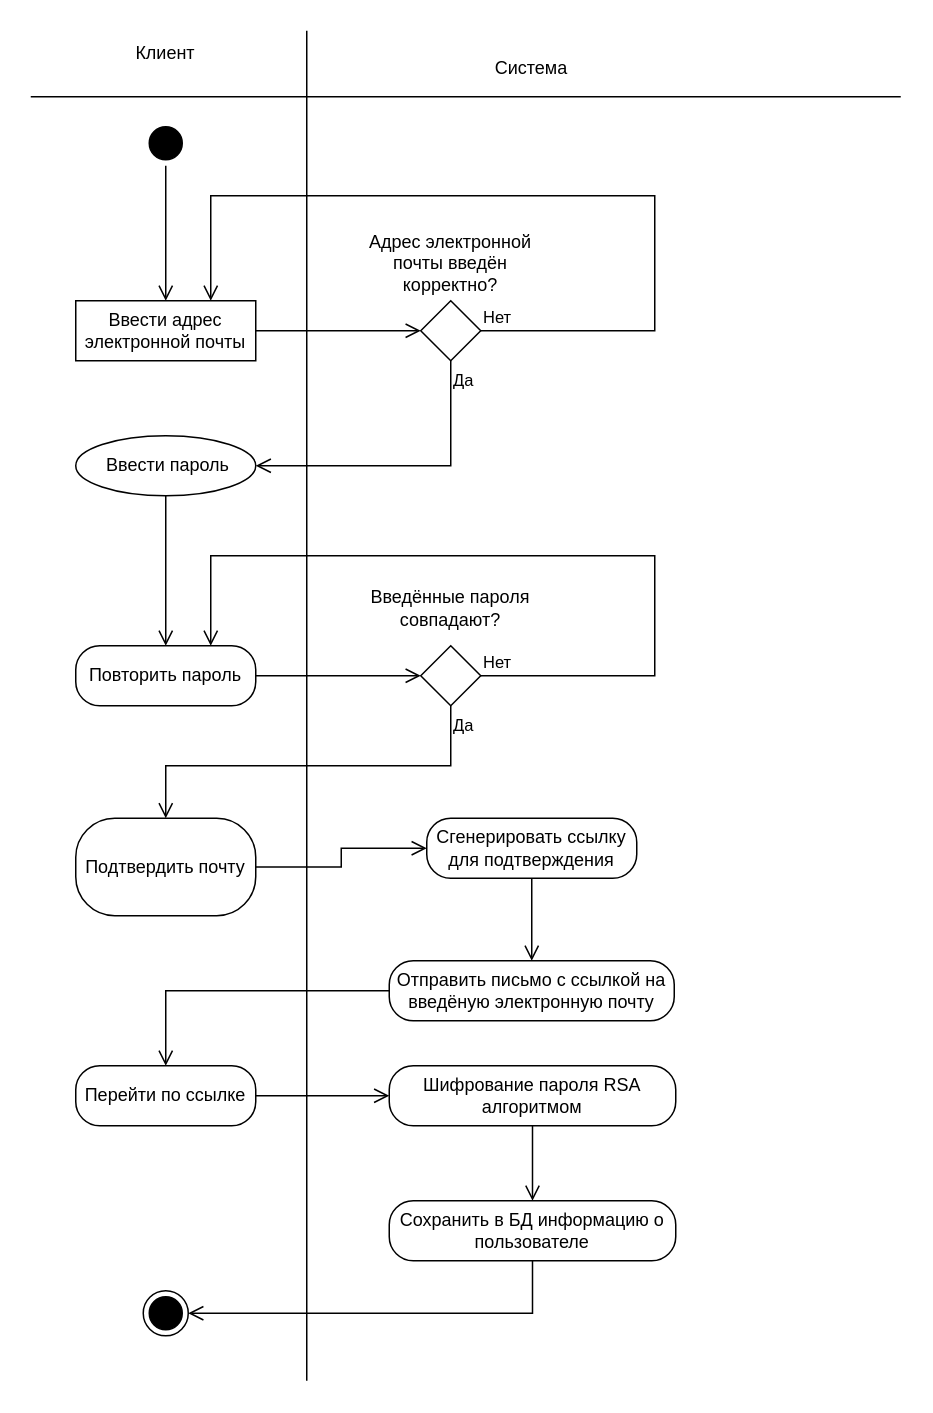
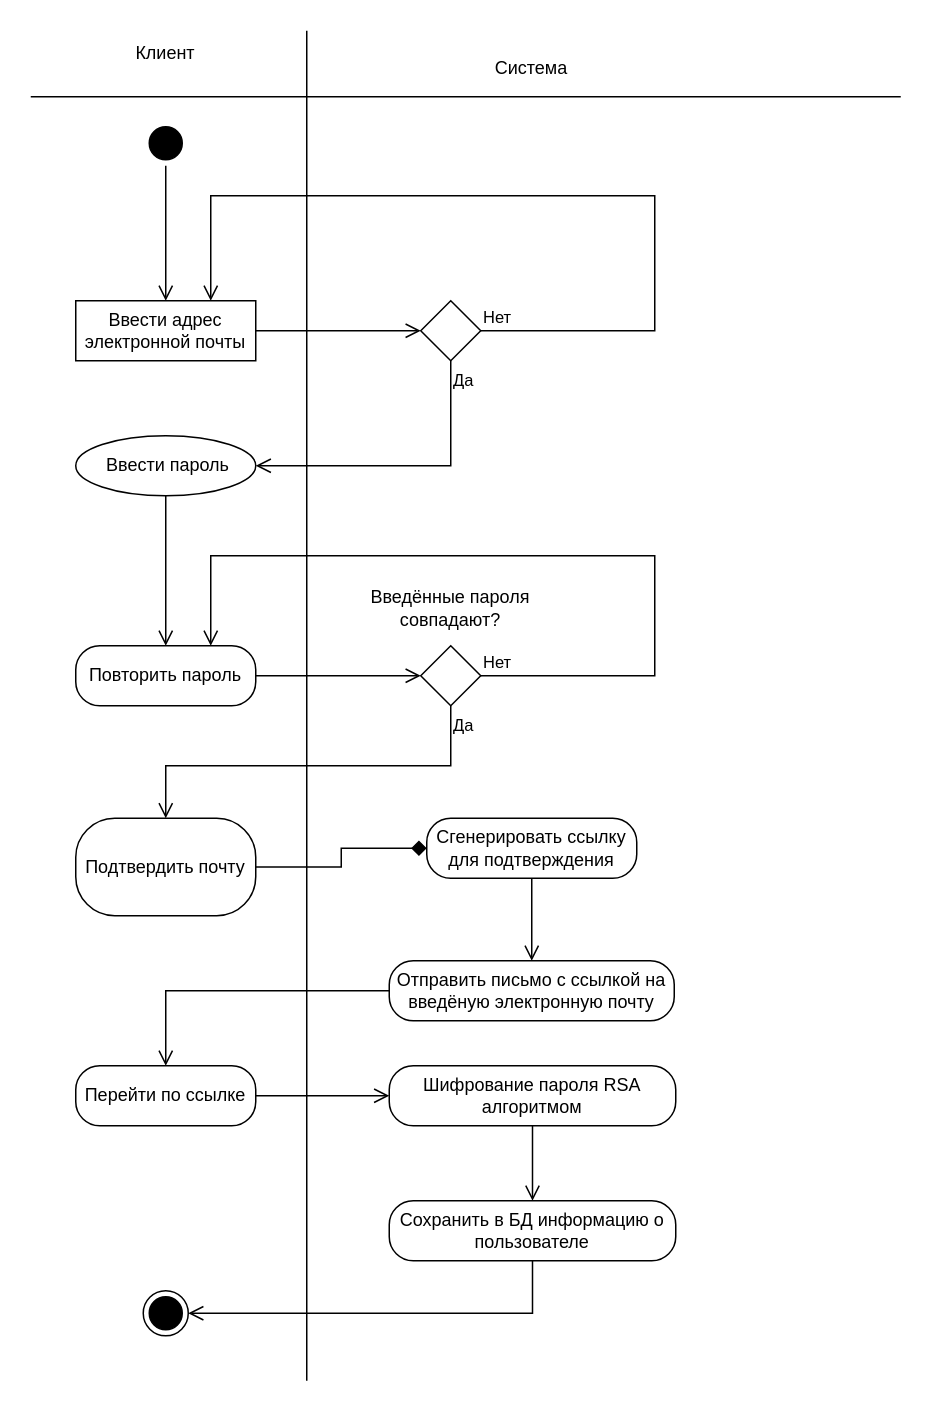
node "Адрес электронной почты введён корректно?": removed
edge "Подтвердить почту" -> "Сгенерировать ссылку для подтверждения": arrowhead open -> diamond
